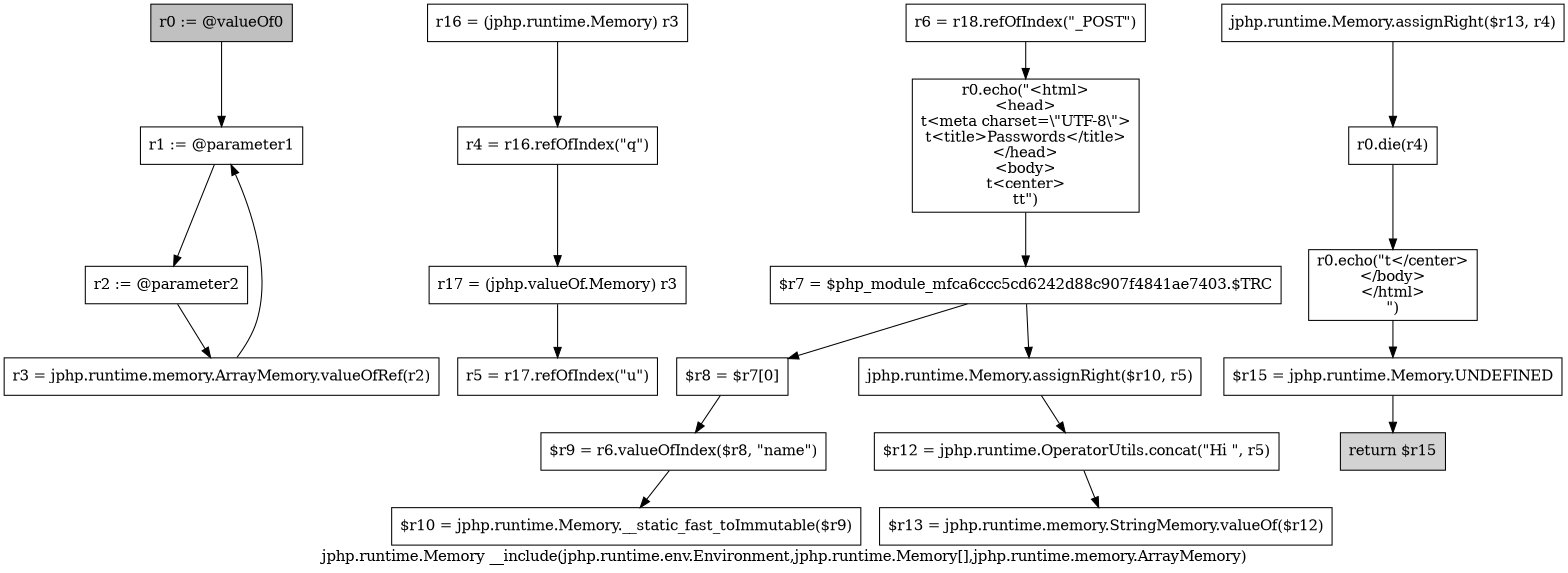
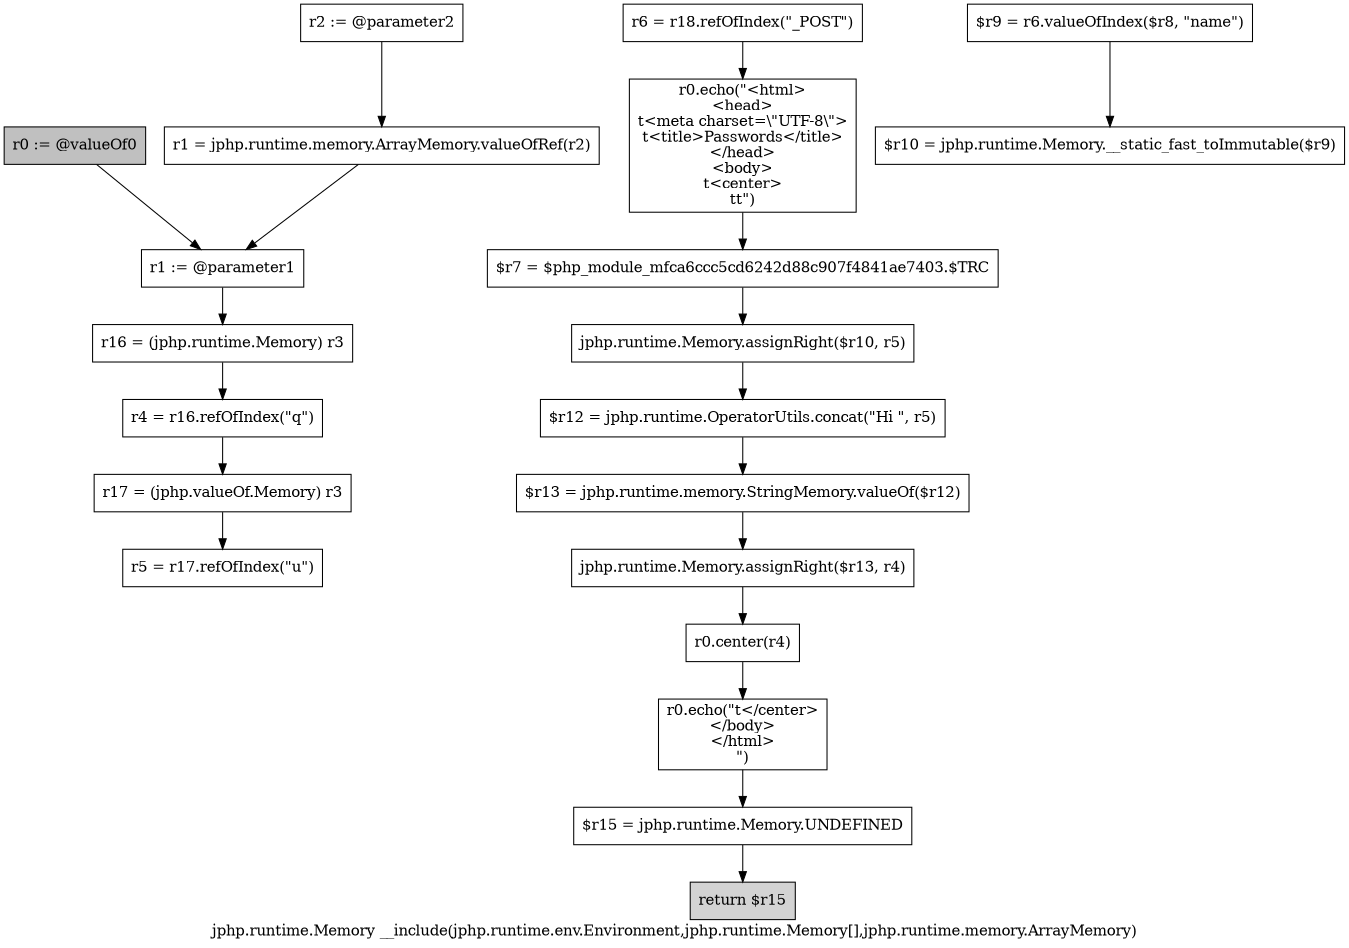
node "r0.die(r4)": label "r0.die(r4)" -> "r0.center(r4)"
edge "r1 := @parameter1" -> "r2 := @parameter2": now "r1 := @parameter1" -> "r16 = (jphp.runtime.Memory) r3"
node "r3 = jphp.runtime.memory.ArrayMemory.valueOfRef(r2)": label "r3 = jphp.runtime.memory.ArrayMemory.valueOfRef(r2)" -> "r1 = jphp.runtime.memory.ArrayMemory.valueOfRef(r2)"
node "$r8 = $r7[0]": removed
edge "$r13 = jphp.runtime.memory.StringMemory.valueOf($r12)" -> "jphp.runtime.Memory.assignRight($r13, r4)": added
